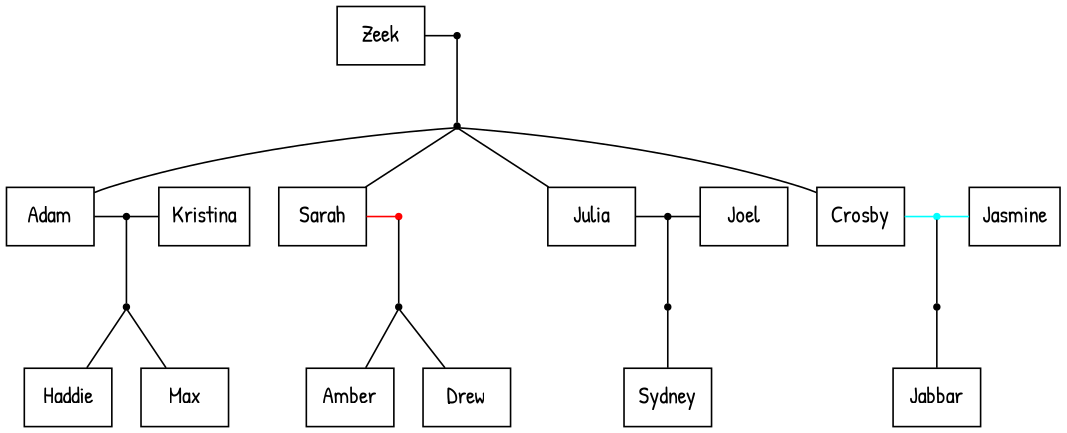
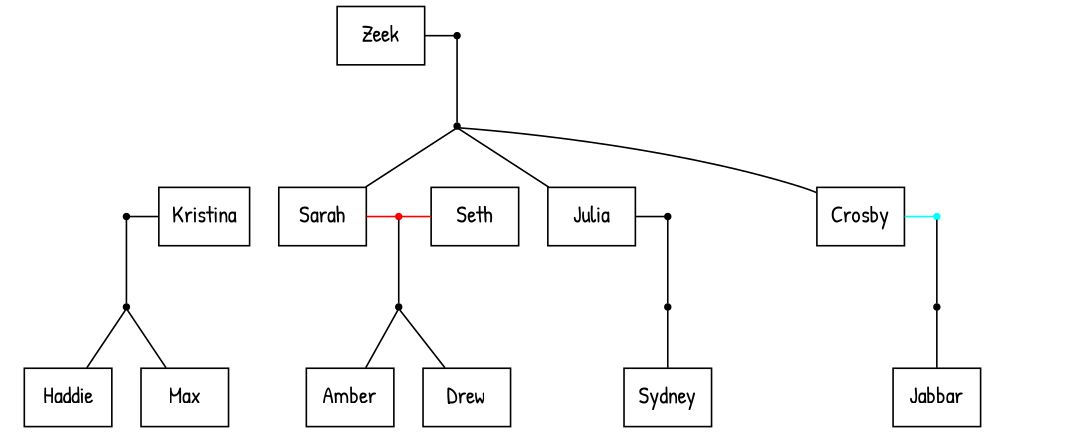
node "Adam": removed
node "Seth": added
node "Joel": removed
node "Jasmine": removed
